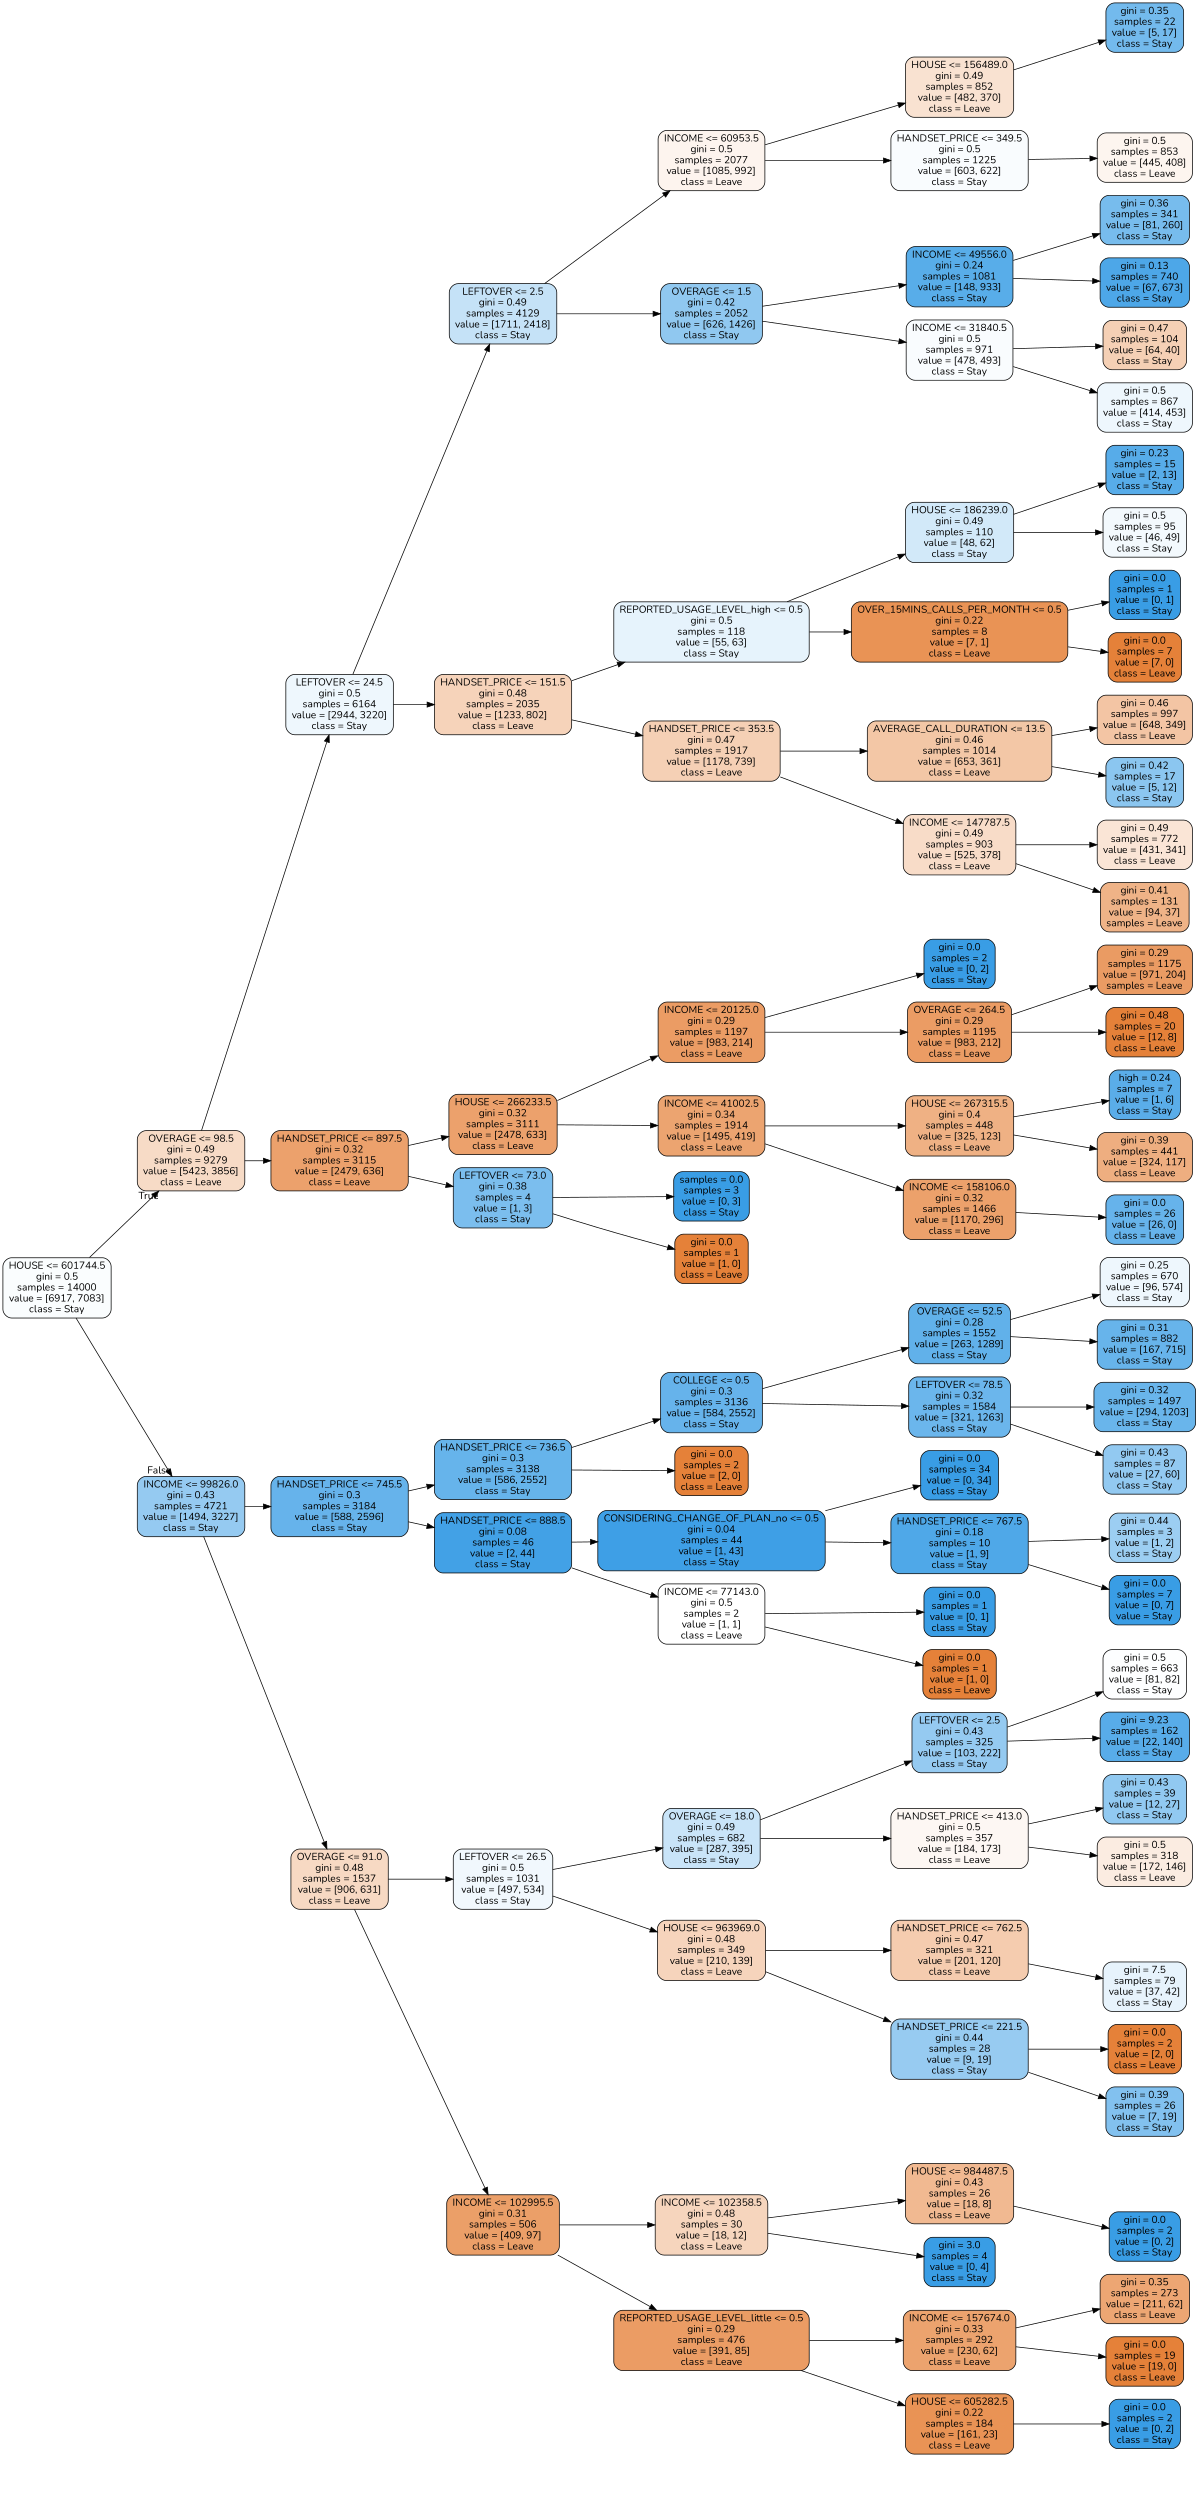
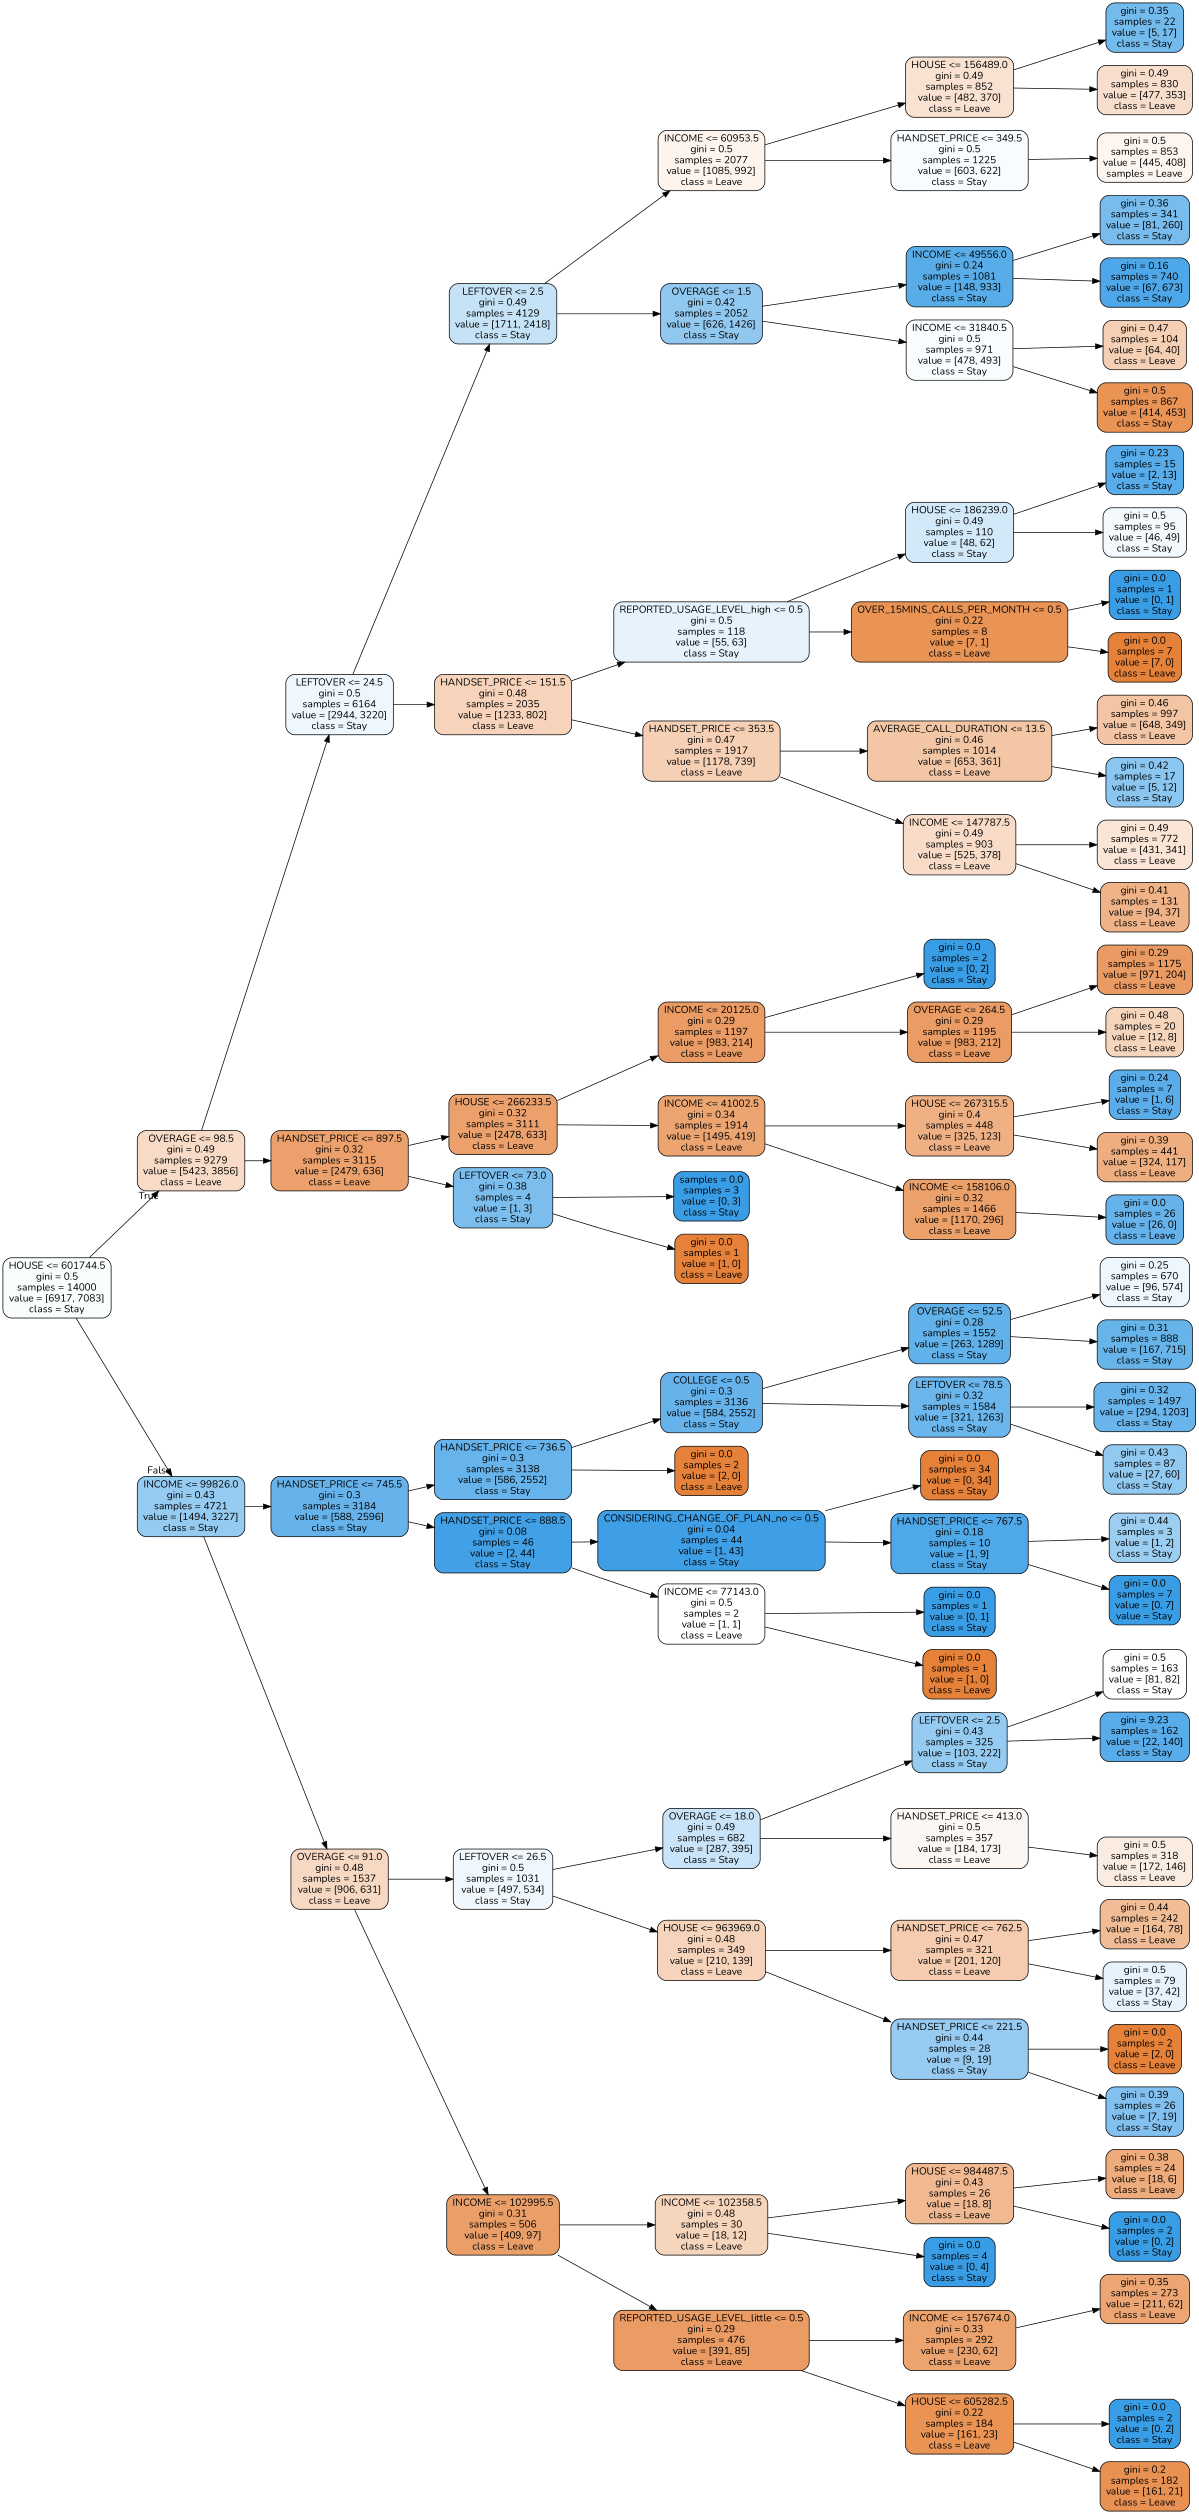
node "gini = 0.49 samples = 830 value = [477, 353] class = Leave": added
node "gini = 0.5 samples = 853 value = [445, 408] class = Leave": label "gini = 0.5 samples = 853 value = [445, 408] class = Leave" -> "gini = 0.5 samples = 853 value = [445, 408] samples = Leave"
node "gini = 0.13 samples = 740 value = [67, 673] class = Stay": label "gini = 0.13 samples = 740 value = [67, 673] class = Stay" -> "gini = 0.16 samples = 740 value = [67, 673] class = Stay"
node "gini = 0.47 samples = 104 value = [64, 40] class = Stay": label "gini = 0.47 samples = 104 value = [64, 40] class = Stay" -> "gini = 0.47 samples = 104 value = [64, 40] class = Leave"
node "gini = 0.5 samples = 867 value = [414, 453] class = Stay": fillcolor #eef7fd -> #e99355
node "gini = 0.41 samples = 131 value = [94, 37] samples = Leave": label "gini = 0.41 samples = 131 value = [94, 37] samples = Leave" -> "gini = 0.41 samples = 131 value = [94, 37] class = Leave"
node "gini = 0.29 samples = 1175 value = [971, 204] samples = Leave": label "gini = 0.29 samples = 1175 value = [971, 204] samples = Leave" -> "gini = 0.29 samples = 1175 value = [971, 204] class = Leave"
node "gini = 0.48 samples = 20 value = [12, 8] class = Leave": fillcolor #e58139 -> #f6d5bd
node "high = 0.24 samples = 7 value = [1, 6] class = Stay": label "high = 0.24 samples = 7 value = [1, 6] class = Stay" -> "gini = 0.24 samples = 7 value = [1, 6] class = Stay"
node "gini = 0.31 samples = 882 value = [167, 715] class = Stay": label "gini = 0.31 samples = 882 value = [167, 715] class = Stay" -> "gini = 0.31 samples = 888 value = [167, 715] class = Stay"
node "gini = 0.0 samples = 34 value = [0, 34] class = Stay": fillcolor #399de5 -> #e58139
node "gini = 0.5 samples = 663 value = [81, 82] class = Stay": label "gini = 0.5 samples = 663 value = [81, 82] class = Stay" -> "gini = 0.5 samples = 163 value = [81, 82] class = Stay"
node "gini = 0.43 samples = 39 value = [12, 27] class = Stay": removed
node "gini = 0.44 samples = 242 value = [164, 78] class = Leave": added
node "gini = 7.5 samples = 79 value = [37, 42] class = Stay": label "gini = 7.5 samples = 79 value = [37, 42] class = Stay" -> "gini = 0.5 samples = 79 value = [37, 42] class = Stay"
node "gini = 0.38 samples = 24 value = [18, 6] class = Leave": added
node "gini = 3.0 samples = 4 value = [0, 4] class = Stay": label "gini = 3.0 samples = 4 value = [0, 4] class = Stay" -> "gini = 0.0 samples = 4 value = [0, 4] class = Stay"
node "gini = 0.0 samples = 19 value = [19, 0] class = Leave": removed
node "gini = 0.2 samples = 182 value = [161, 21] class = Leave": added
